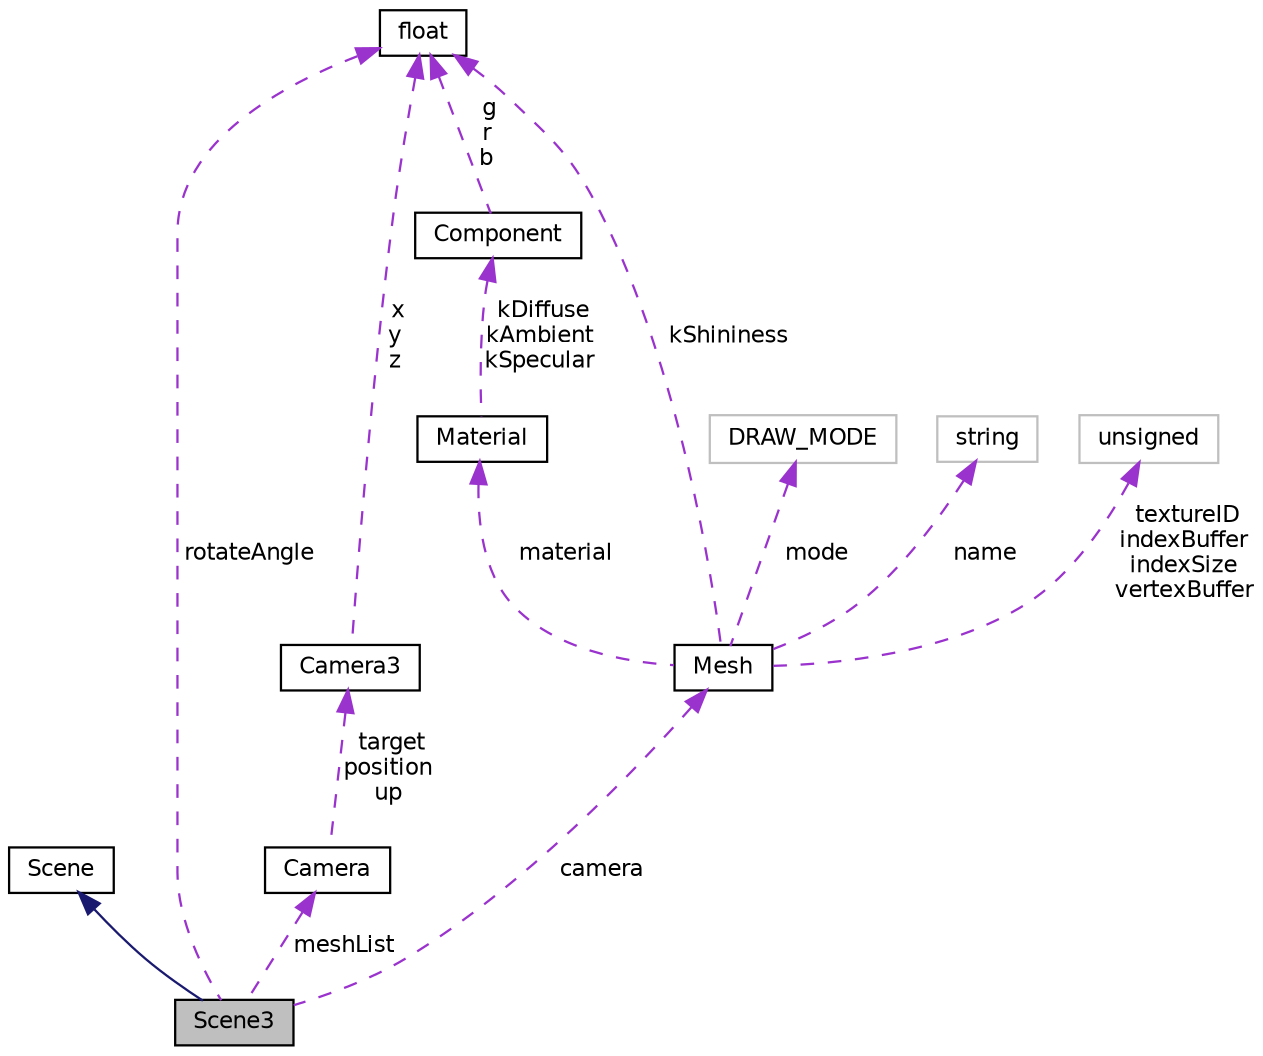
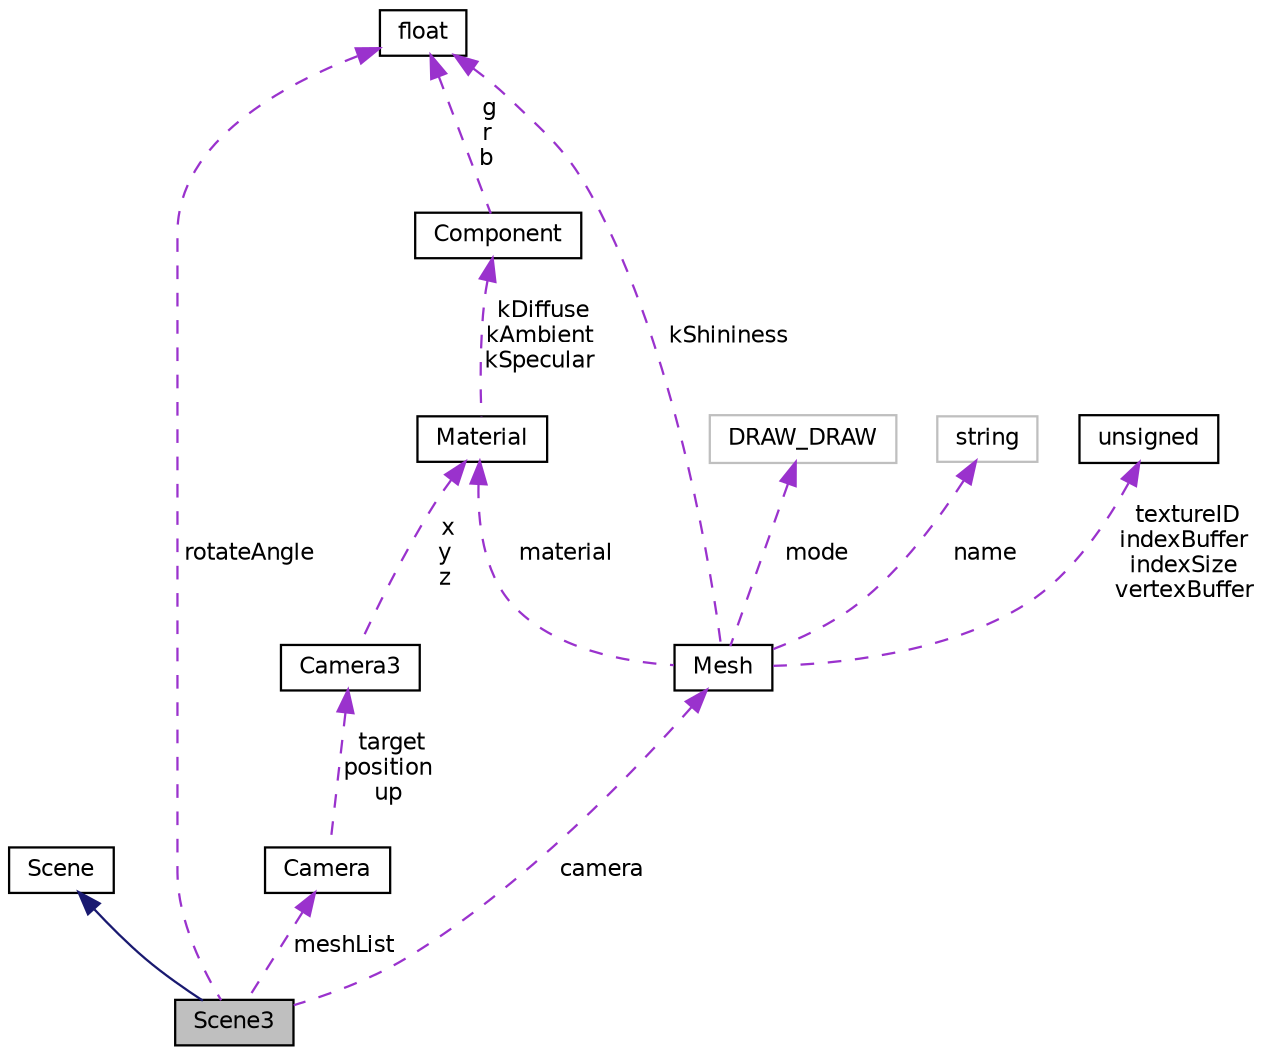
edge "Camera3" -> "float": now "Camera3" -> "Material"
node "DRAW_MODE": label "DRAW_MODE" -> "DRAW_DRAW"
node "unsigned": color grey75 -> black
